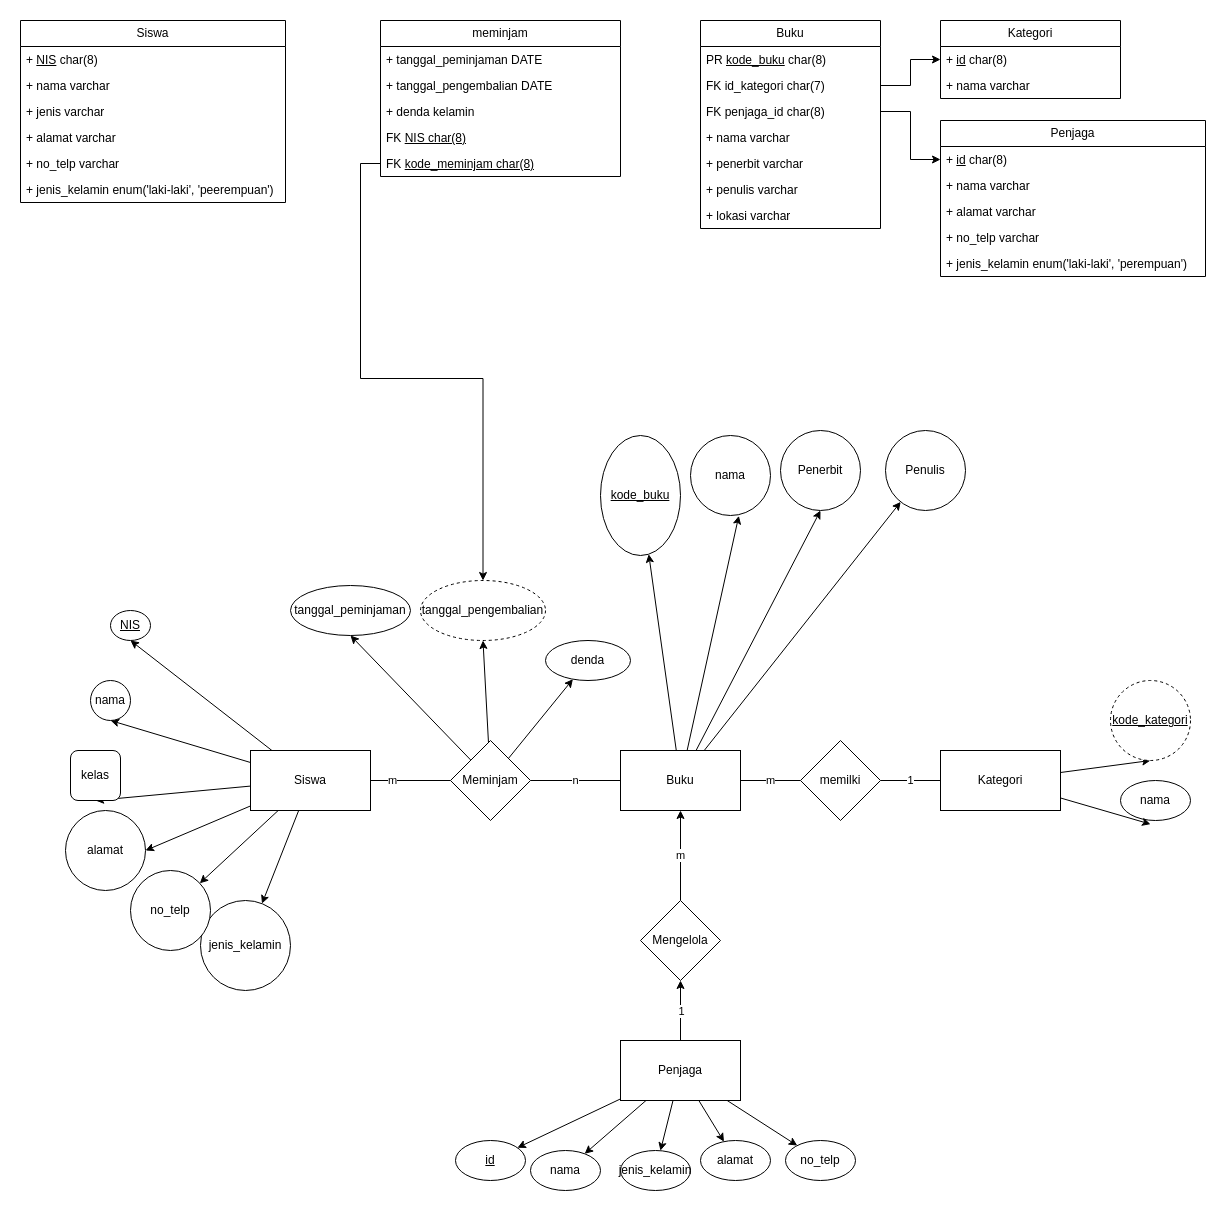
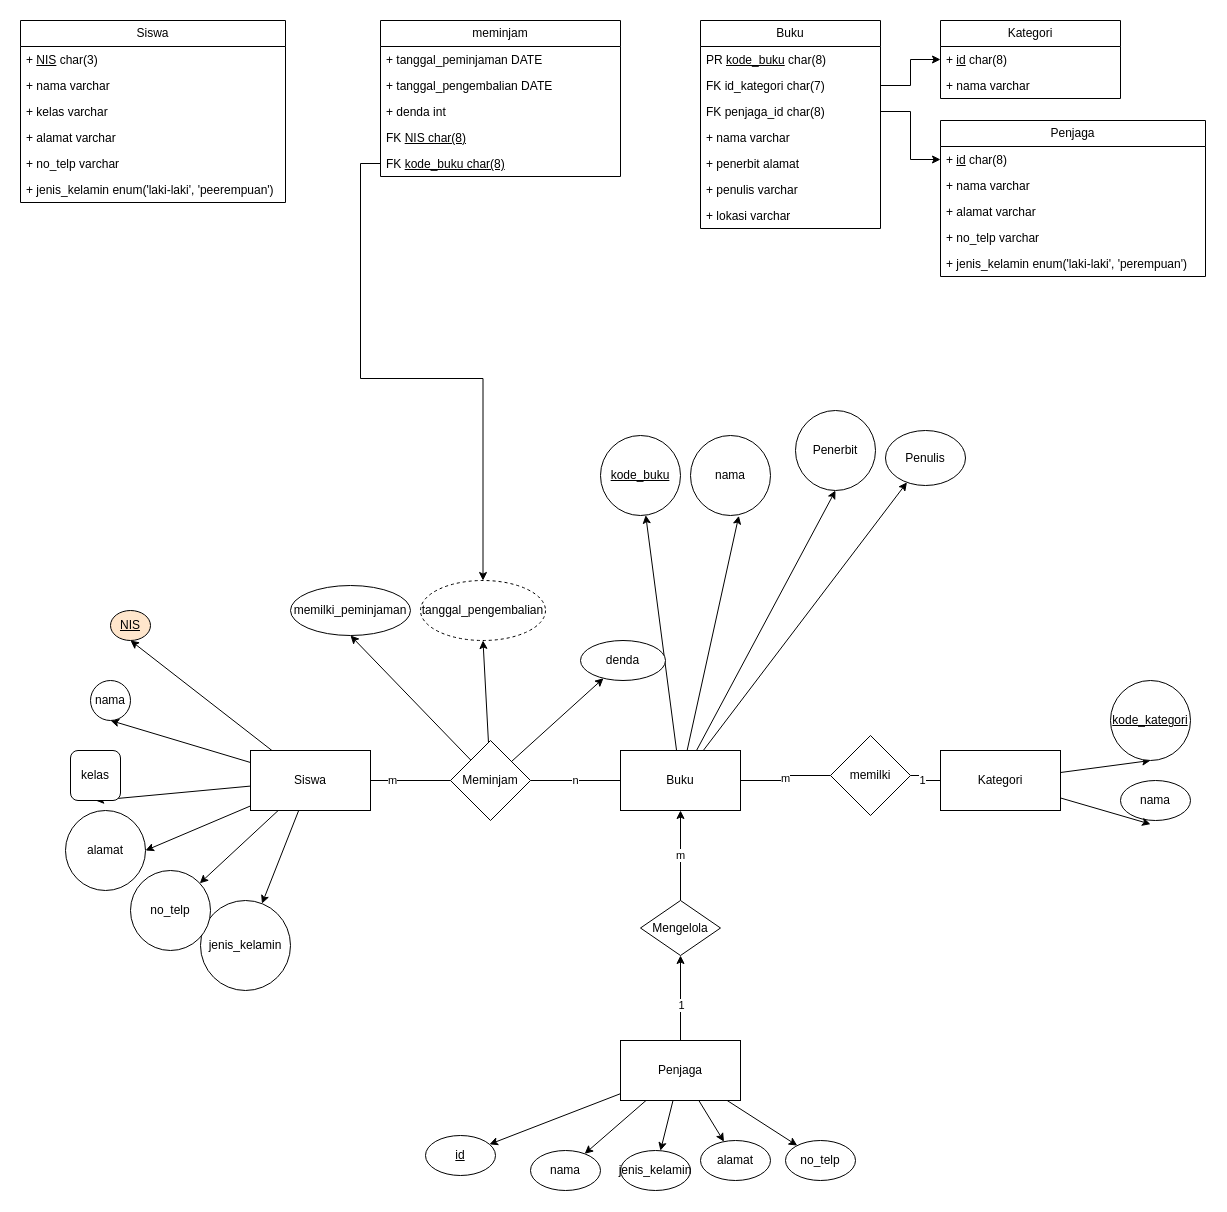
node "+ NIS char(8)": label "+ NIS char(8)" -> "+ NIS char(3)"
node "+ jenis varchar": label "+ jenis varchar" -> "+ kelas varchar"
node "+ denda kelamin": label "+ denda kelamin" -> "+ denda int"
node "FK kode_meminjam char(8)": label "FK kode_meminjam char(8)" -> "FK kode_buku char(8)"
node "+ penerbit varchar": label "+ penerbit varchar" -> "+ penerbit alamat"
node "Penerbit": moved (821, 471) -> (836, 451)
node "Penulis": size 80x80 -> 80x55
node "kode_buku": size 80x120 -> 80x80
node "tanggal_peminjaman": label "tanggal_peminjaman" -> "memilki_peminjaman"
node "NIS": fillcolor #ffffff -> #ffe6cc
node "denda": moved (588, 661) -> (623, 661)
node "kode_kategori": style dashed -> solid
node "memilki": moved (841, 781) -> (871, 776)
node "Mengelola": size 80x80 -> 80x55
node "id": moved (491, 1161) -> (461, 1156)
